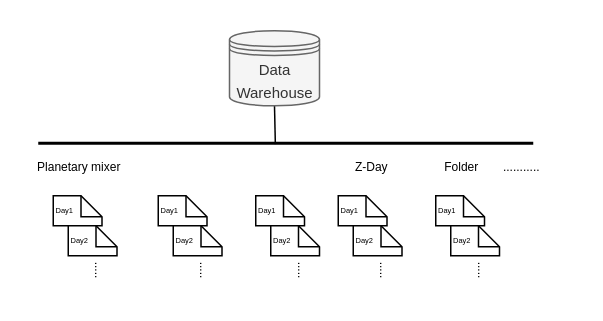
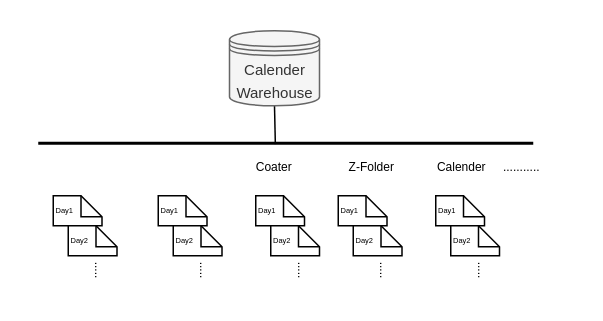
node "Data Warehouse": label "Data Warehouse" -> "Calender Warehouse"
node "Planetary mixer": removed
node "Coater": added
node "Z-Day": label "Z-Day" -> "Z-Folder"
node "Folder": label "Folder" -> "Calender"
